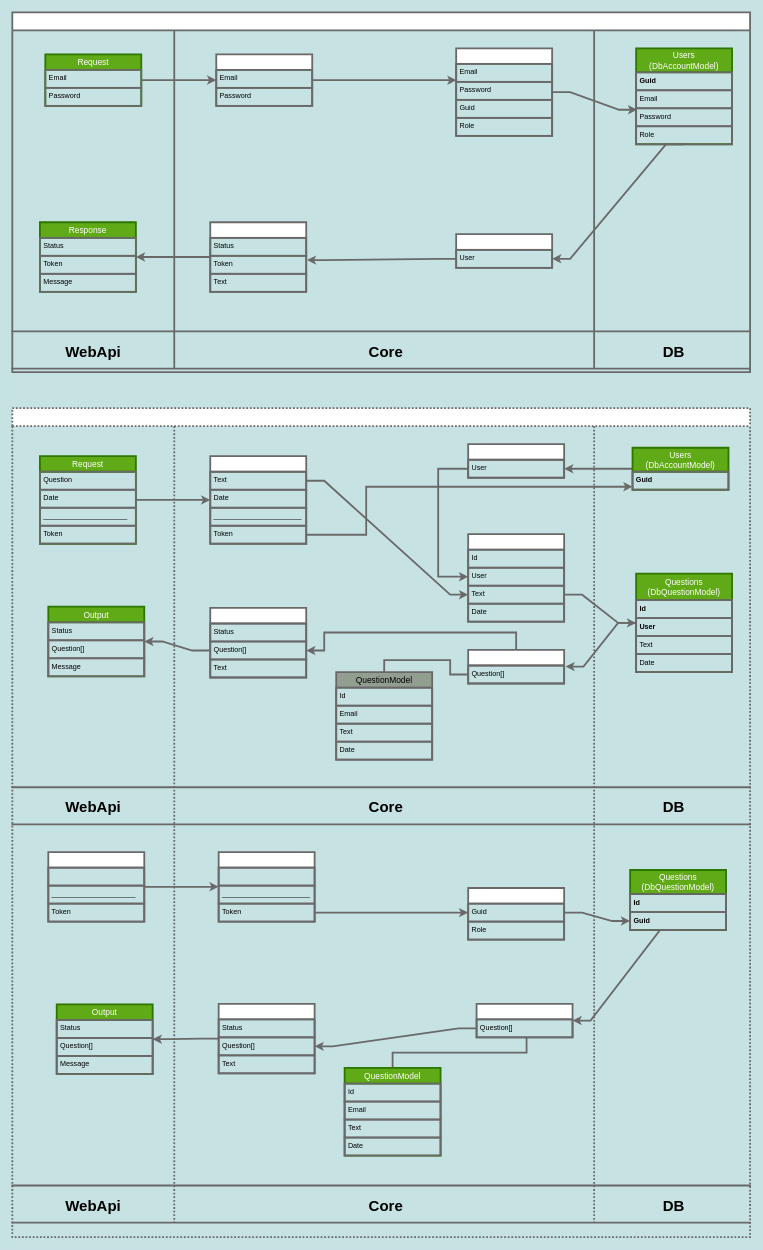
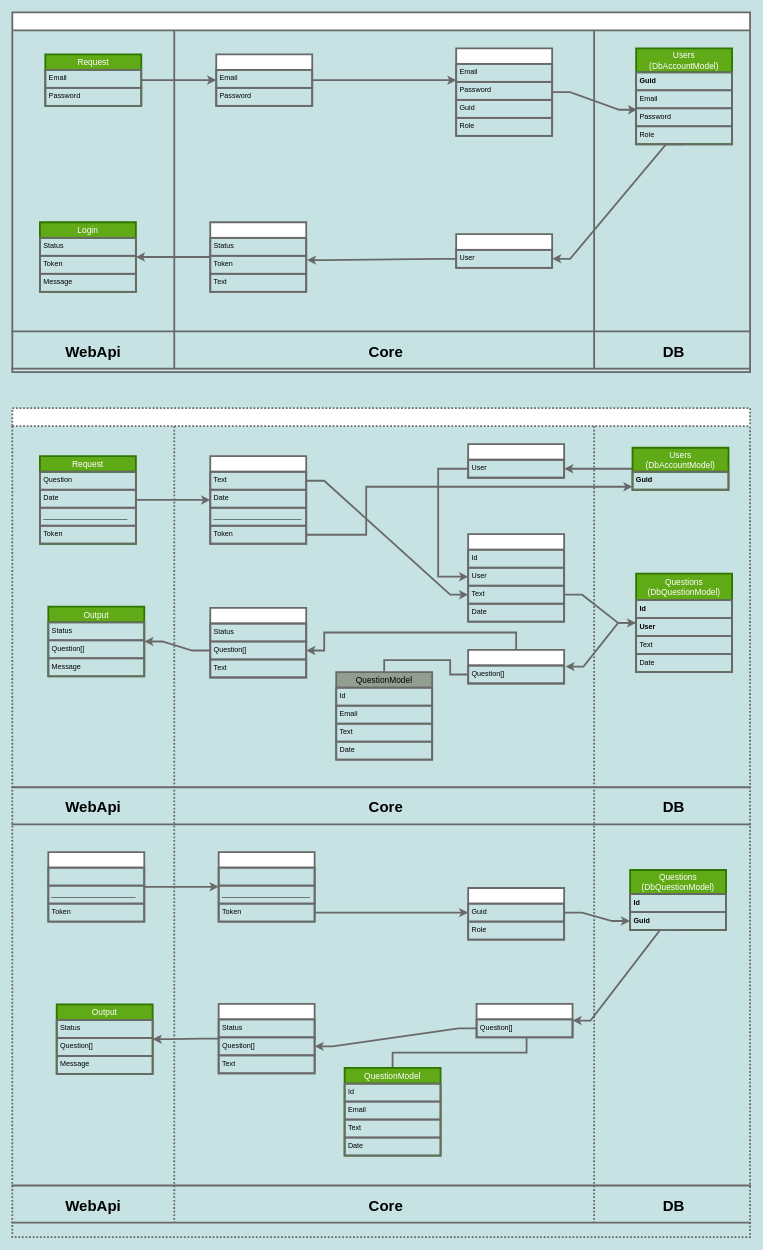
node "Response": label "Response" -> "Login"
